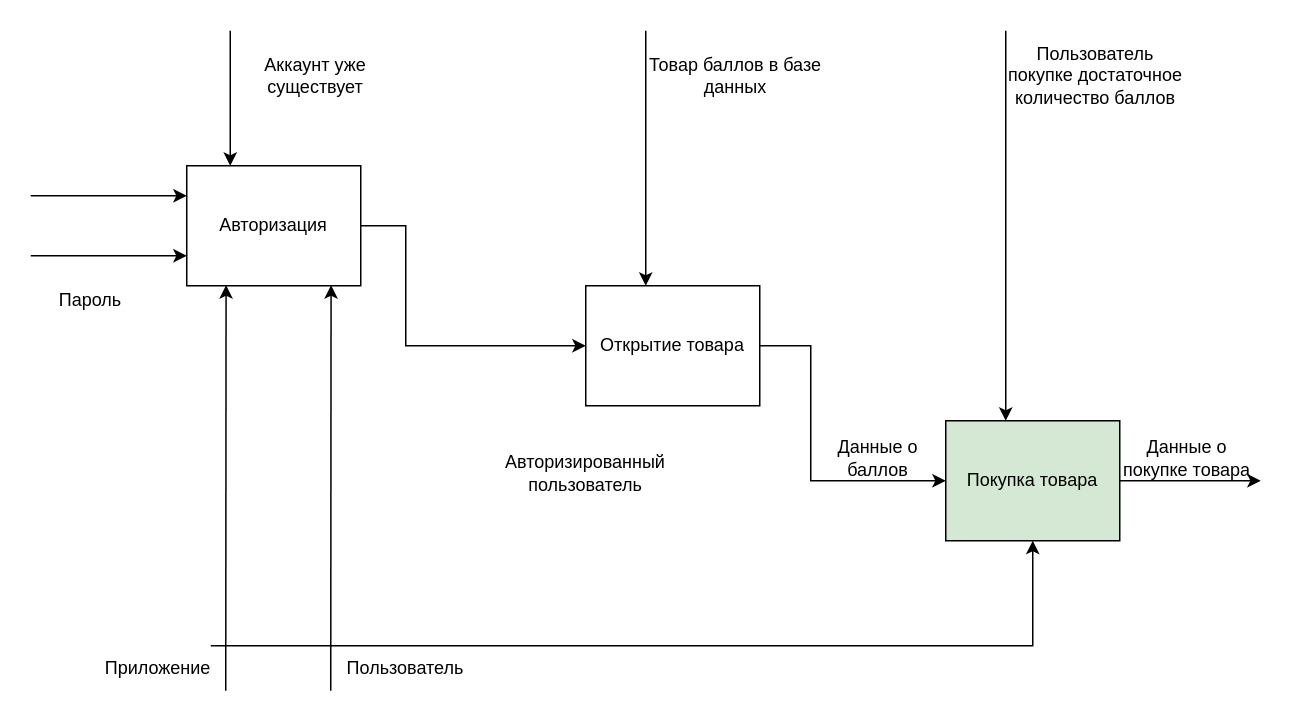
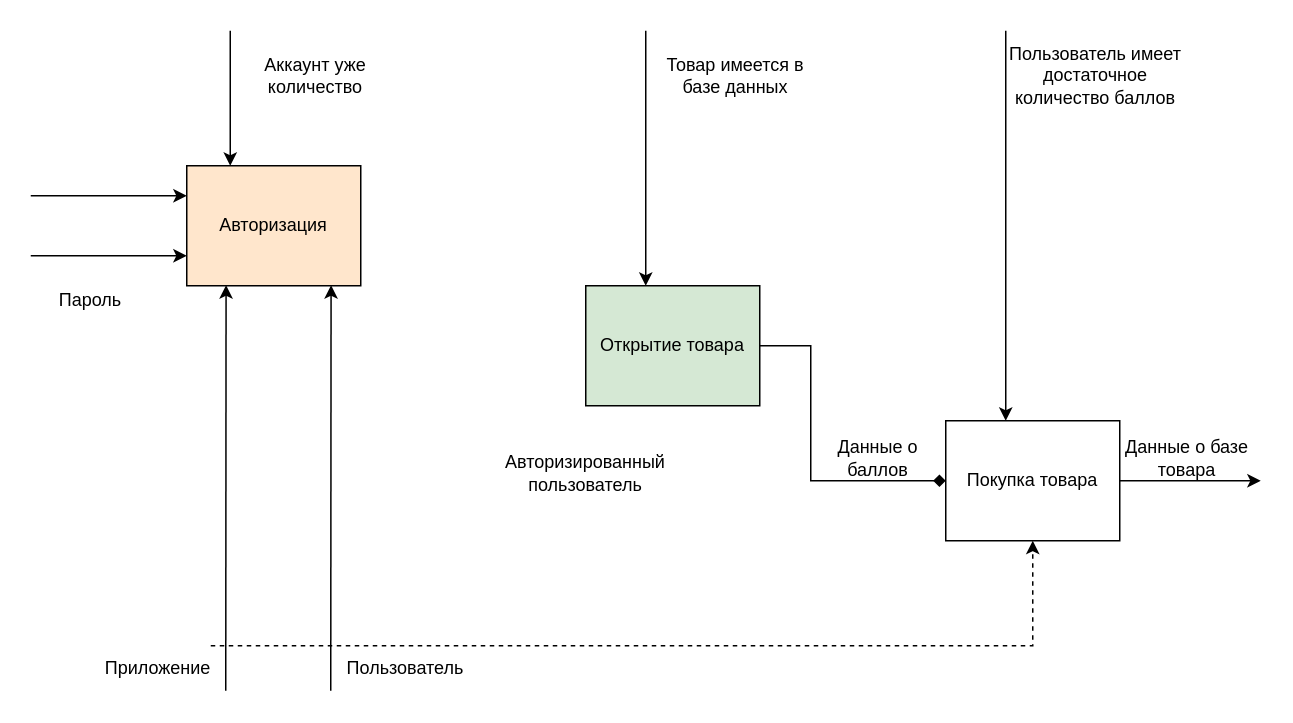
node "Аккаунт уже существует": label "Аккаунт уже существует" -> "Аккаунт уже количество"
node "Товар баллов в базе данных": label "Товар баллов в базе данных" -> "Товар имеется в базе данных"
node "Пользователь покупке достаточное количество баллов": label "Пользователь покупке достаточное количество баллов" -> "Пользователь имеет достаточное количество баллов"
node "Авторизация": fillcolor #ffffff -> #ffe6cc
edge "Авторизация" -> "Открытие товара": removed
node "Открытие товара": fillcolor #ffffff -> #d5e8d4
node "Данные о покупке товара": label "Данные о покупке товара" -> "Данные о базе товара"
edge "Открытие товара" -> "Покупка товара": arrowhead classic -> diamond
node "Покупка товара": fillcolor #d5e8d4 -> #ffffff
edge "Приложение" -> "Покупка товара": style solid -> dashed
